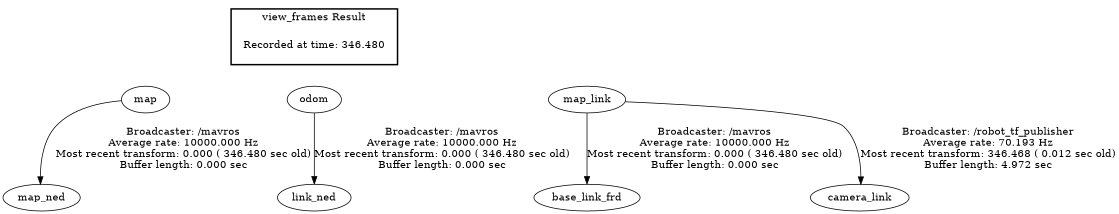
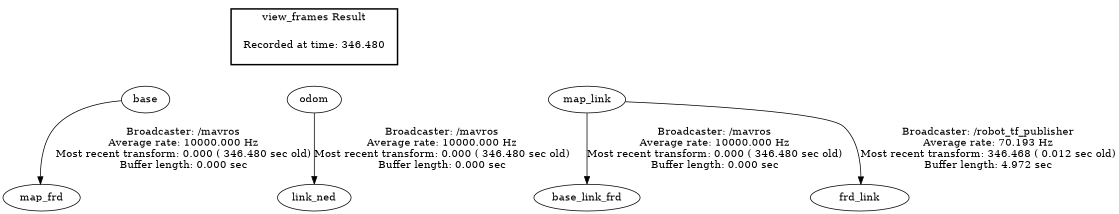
node "map": label "map" -> "base"
node "map_ned": label "map_ned" -> "map_frd"
node "camera_link": label "camera_link" -> "frd_link"
